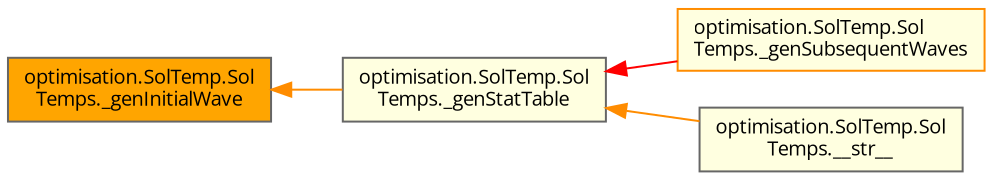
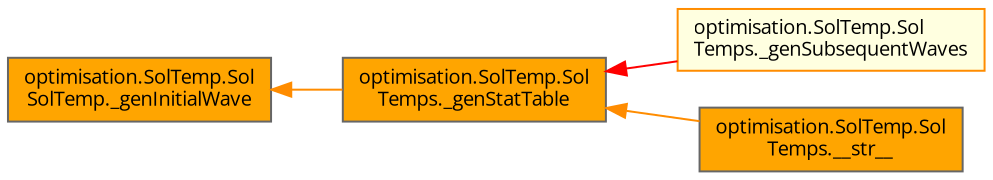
node "optimisation.SolTemp.Sol Temps._genInitialWave": label "optimisation.SolTemp.Sol Temps._genInitialWave" -> "optimisation.SolTemp.Sol SolTemp._genInitialWave"
node "optimisation.SolTemp.Sol Temps._genStatTable": fillcolor lightyellow -> orange
node "optimisation.SolTemp.Sol Temps.__str__": fillcolor lightyellow -> orange
